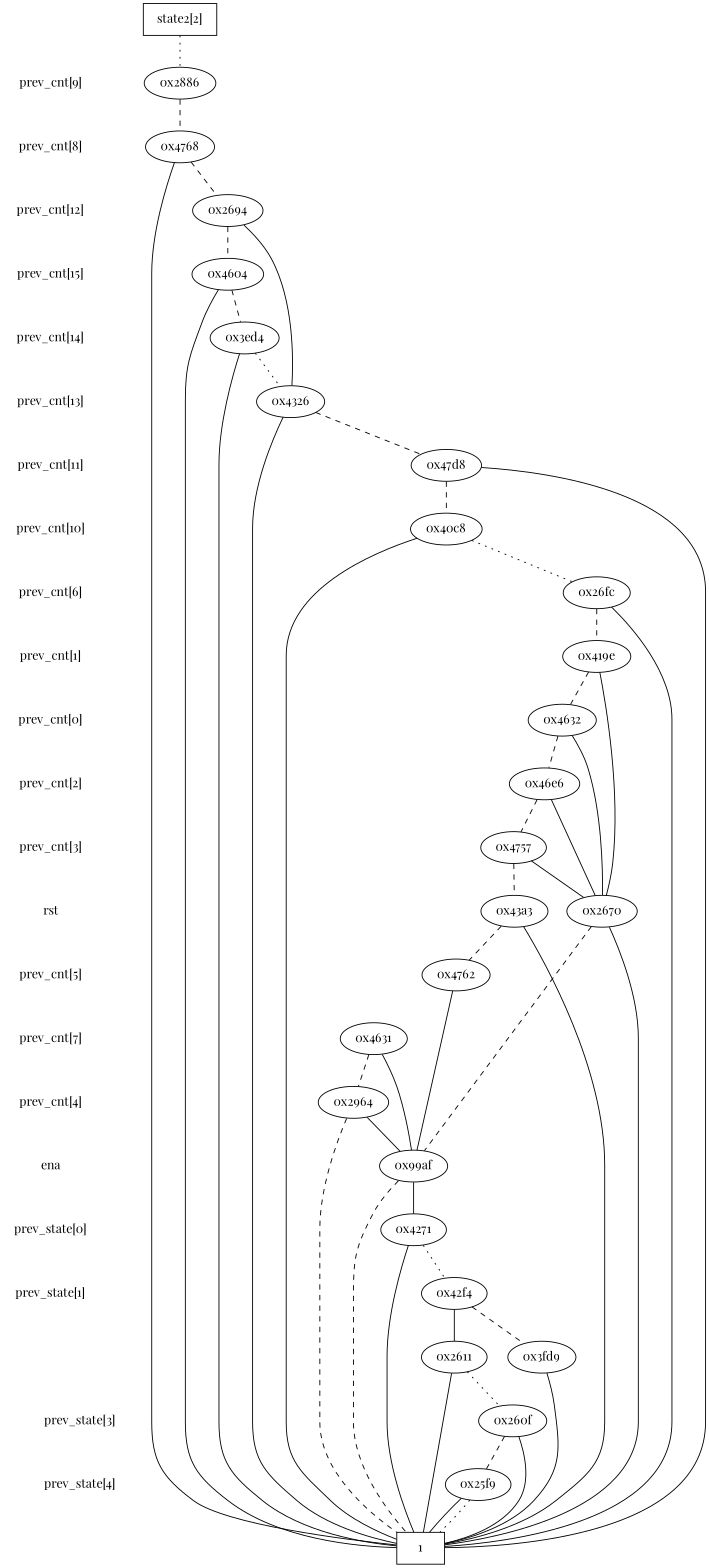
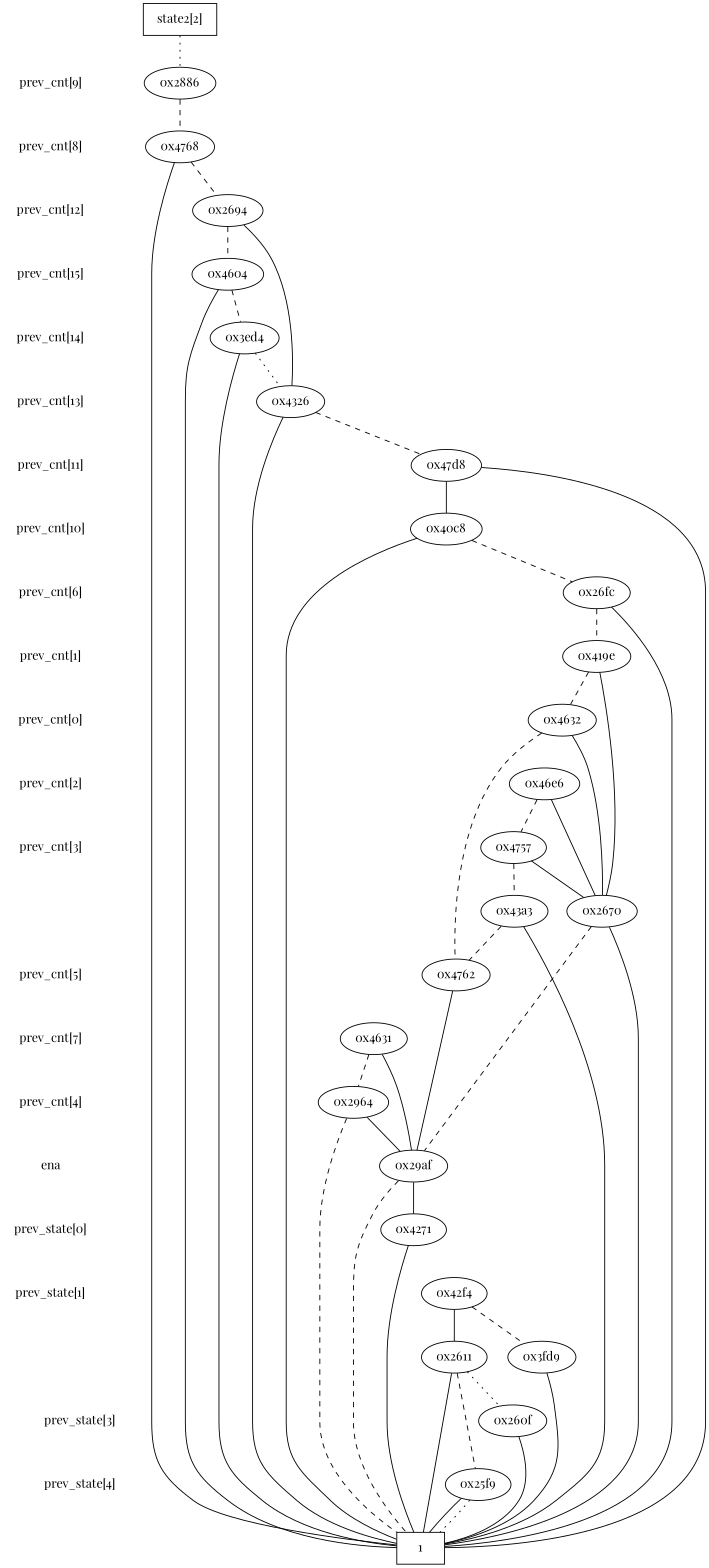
edge "0x47d8" -- "0x40c8": style dashed -> solid
edge "0x40c8" -- "0x26fc": style dotted -> dashed
edge "0x4632" -- "0x46e6": now "0x4632" -- "0x4762"
node "rst": removed
node "0x99af": label "0x99af" -> "0x29af"
edge "0x4271" -- "0x42f4": removed
edge "0x260f" -- "0x25f9": now "0x2611" -- "0x25f9"
